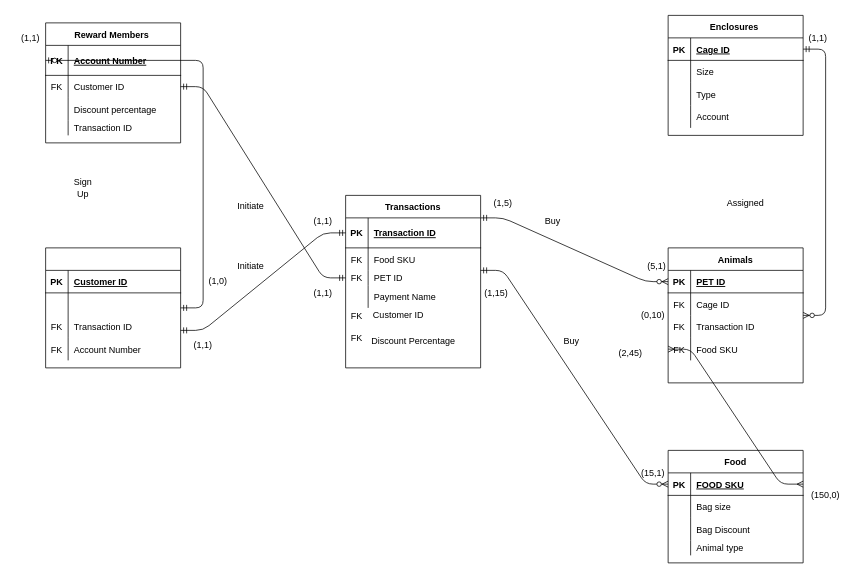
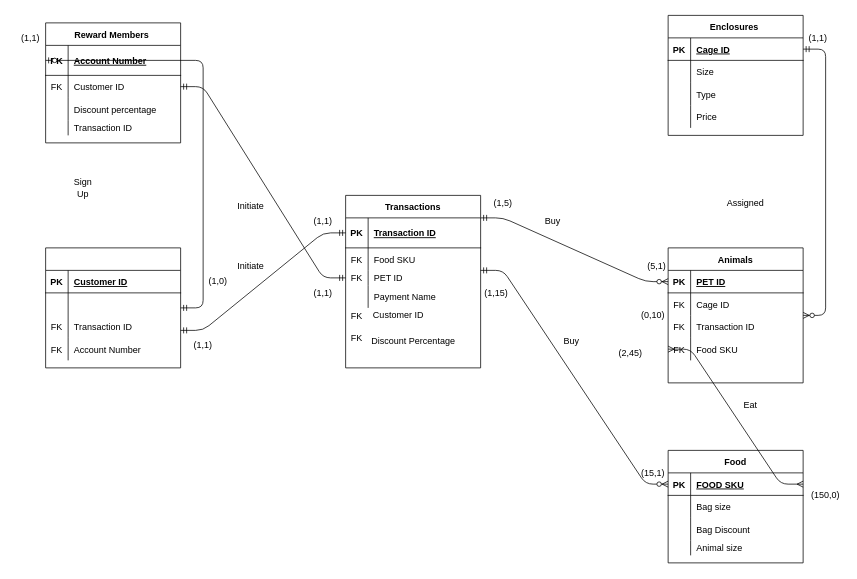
node "Account": label "Account" -> "Price"
node "Eat": added
node "Animal type": label "Animal type" -> "Animal size"
